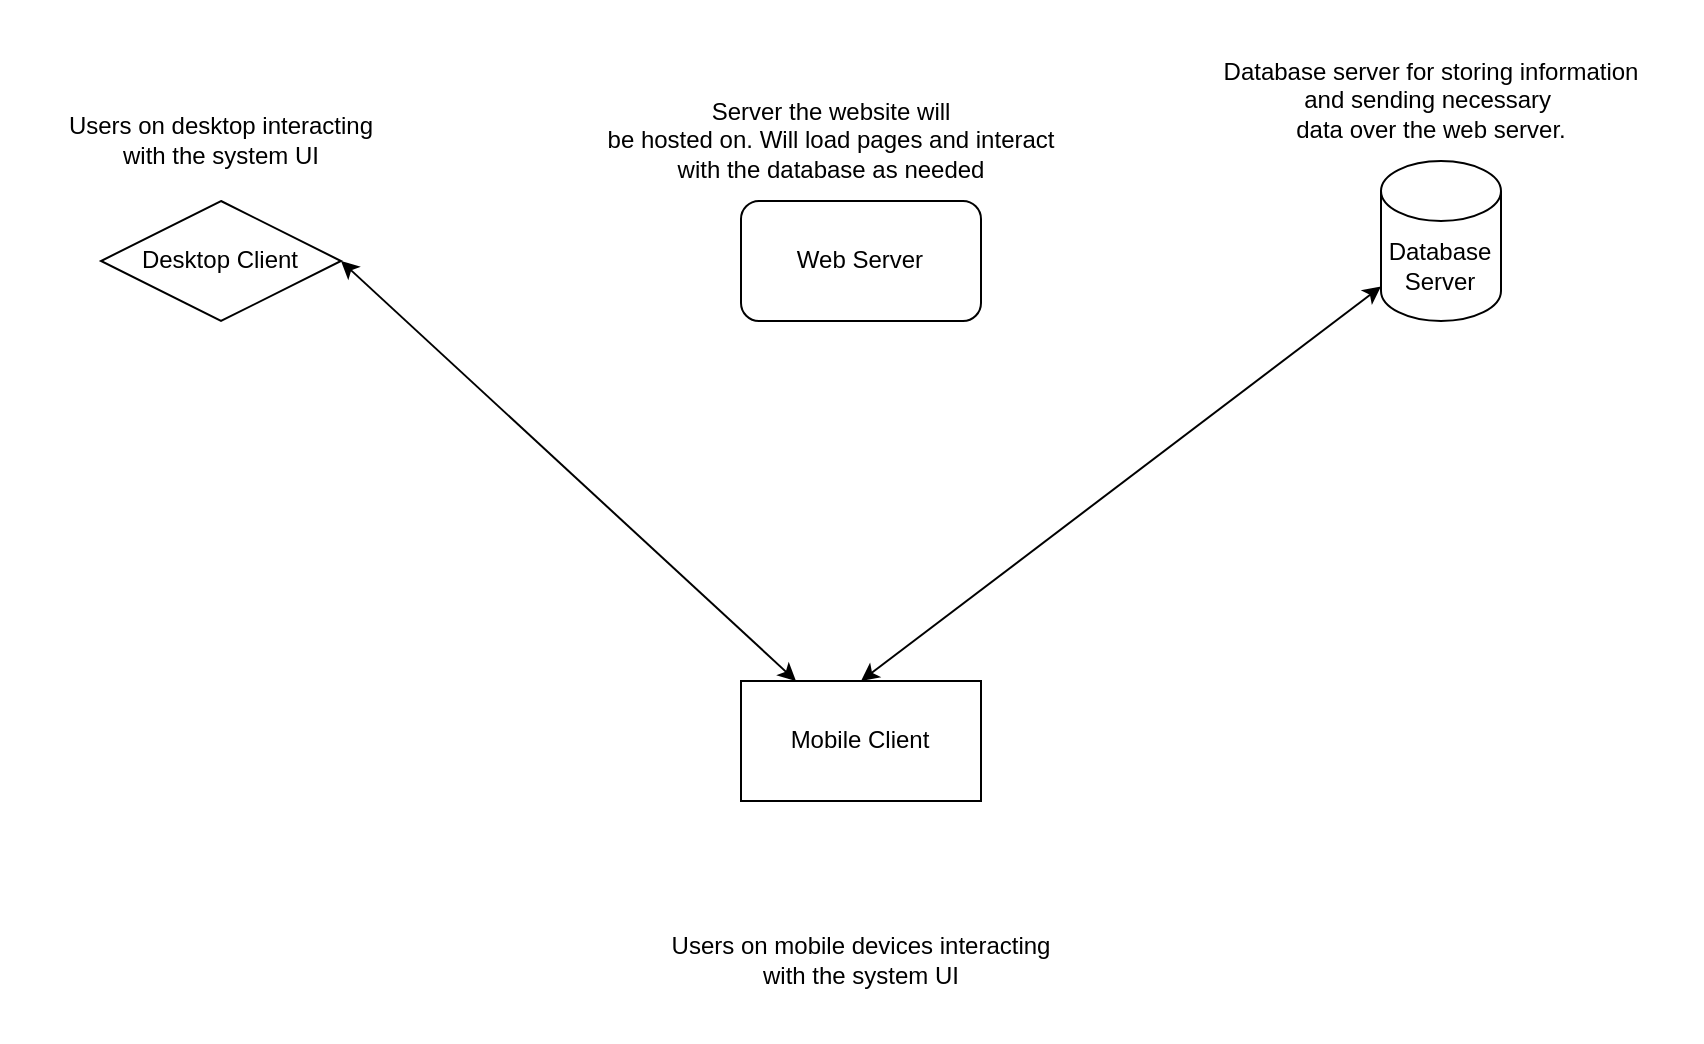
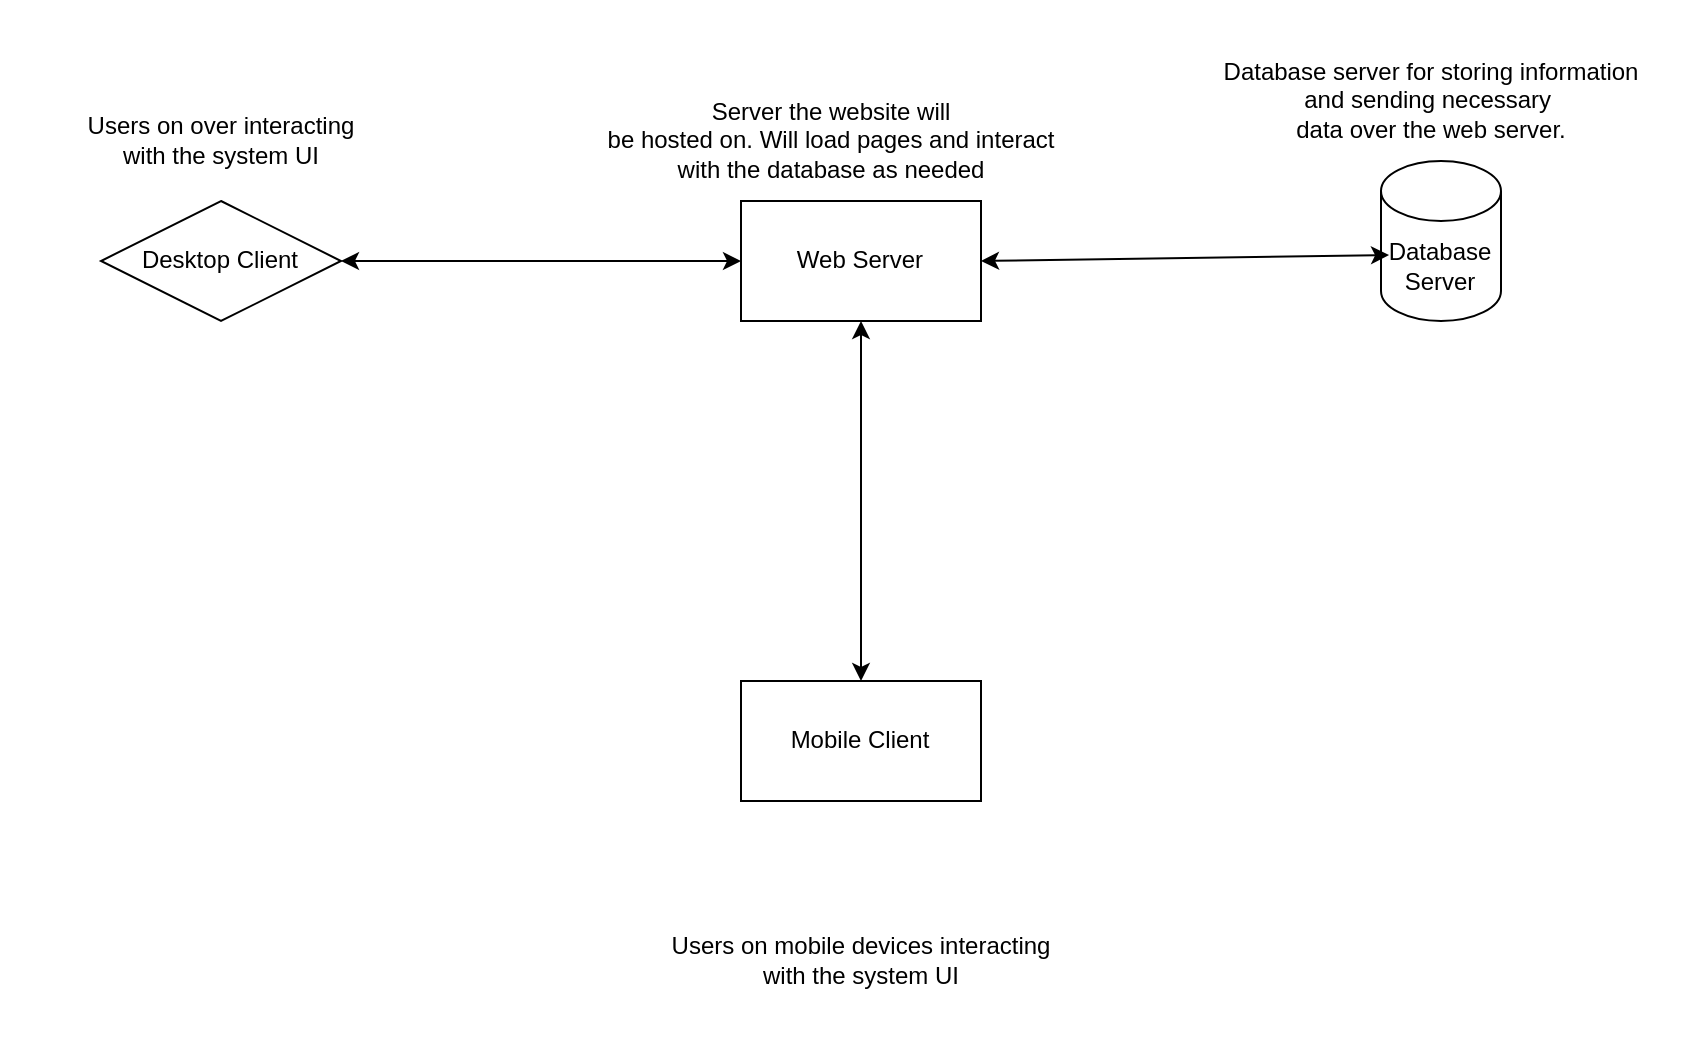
node "Users on desktop interacting with the system UI": label "Users on desktop interacting with the system UI" -> "Users on over interacting with the system UI"
edge "Database Server" -- "Web Server": added
node "Web Server": shape rounded rectangle -> rectangle
edge "Desktop Client" -- "Mobile Client": now "Desktop Client" -- "Web Server"
edge "Database Server" -- "Mobile Client": now "Web Server" -- "Mobile Client"
